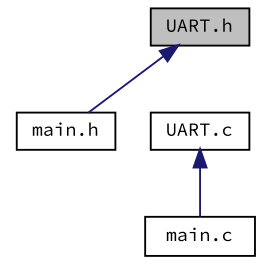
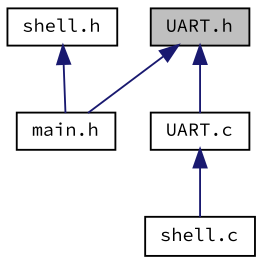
node "shell.h": added
edge "UART.c" -> "UART.h": added
node "main.c": label "main.c" -> "shell.c"
